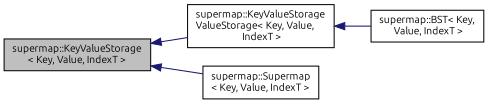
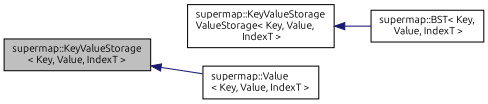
edge "supermap::KeyValueStorage ValueStorage< Key, Value, IndexT >" -> "supermap::KeyValueStorage < Key, Value, IndexT >": removed
node "supermap::Supermap < Key, Value, IndexT >": label "supermap::Supermap < Key, Value, IndexT >" -> "supermap::Value < Key, Value, IndexT >"
